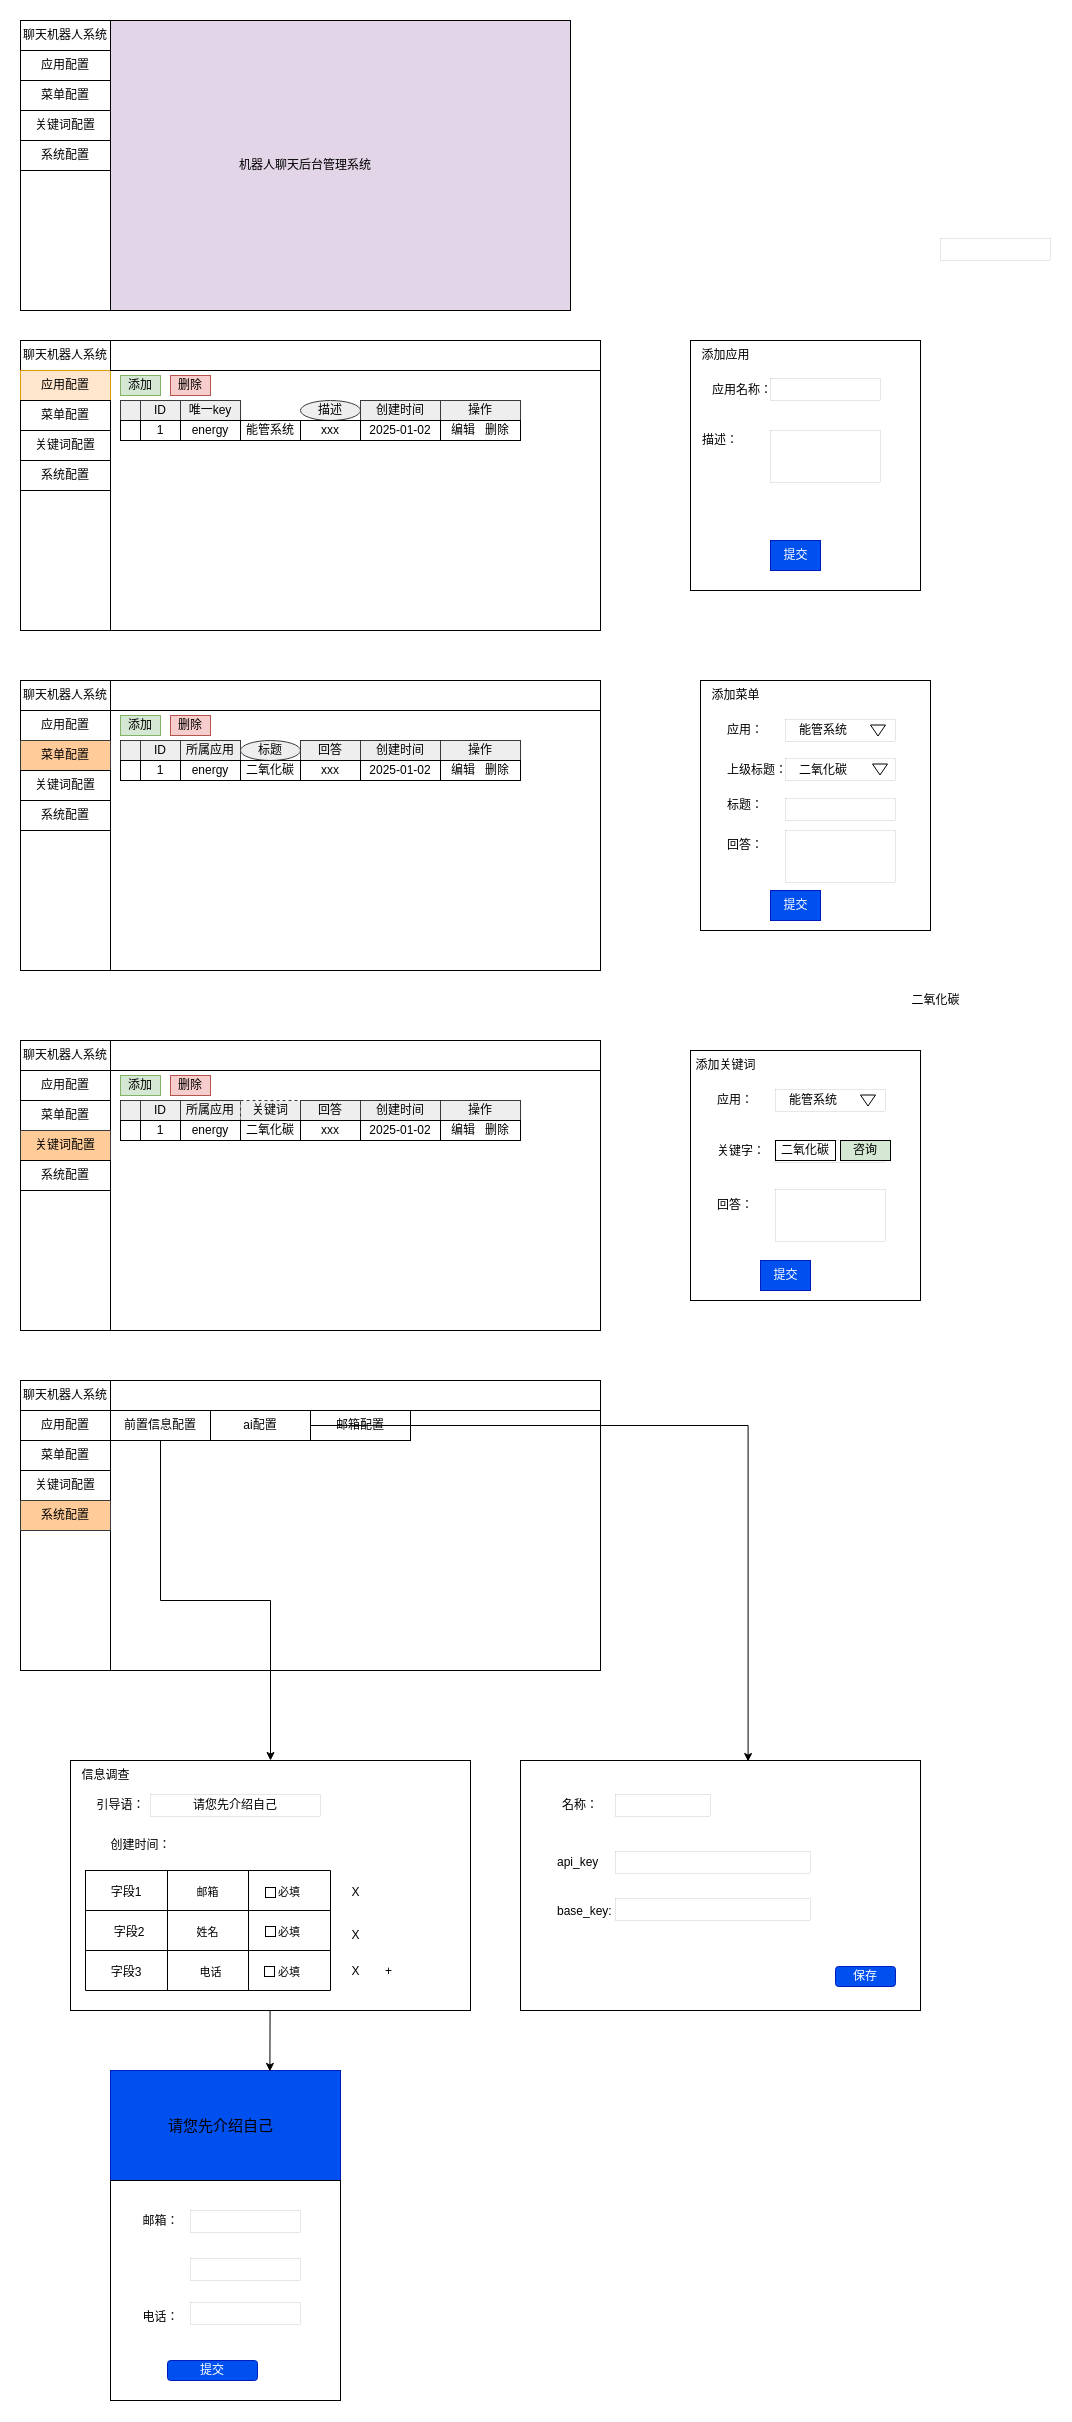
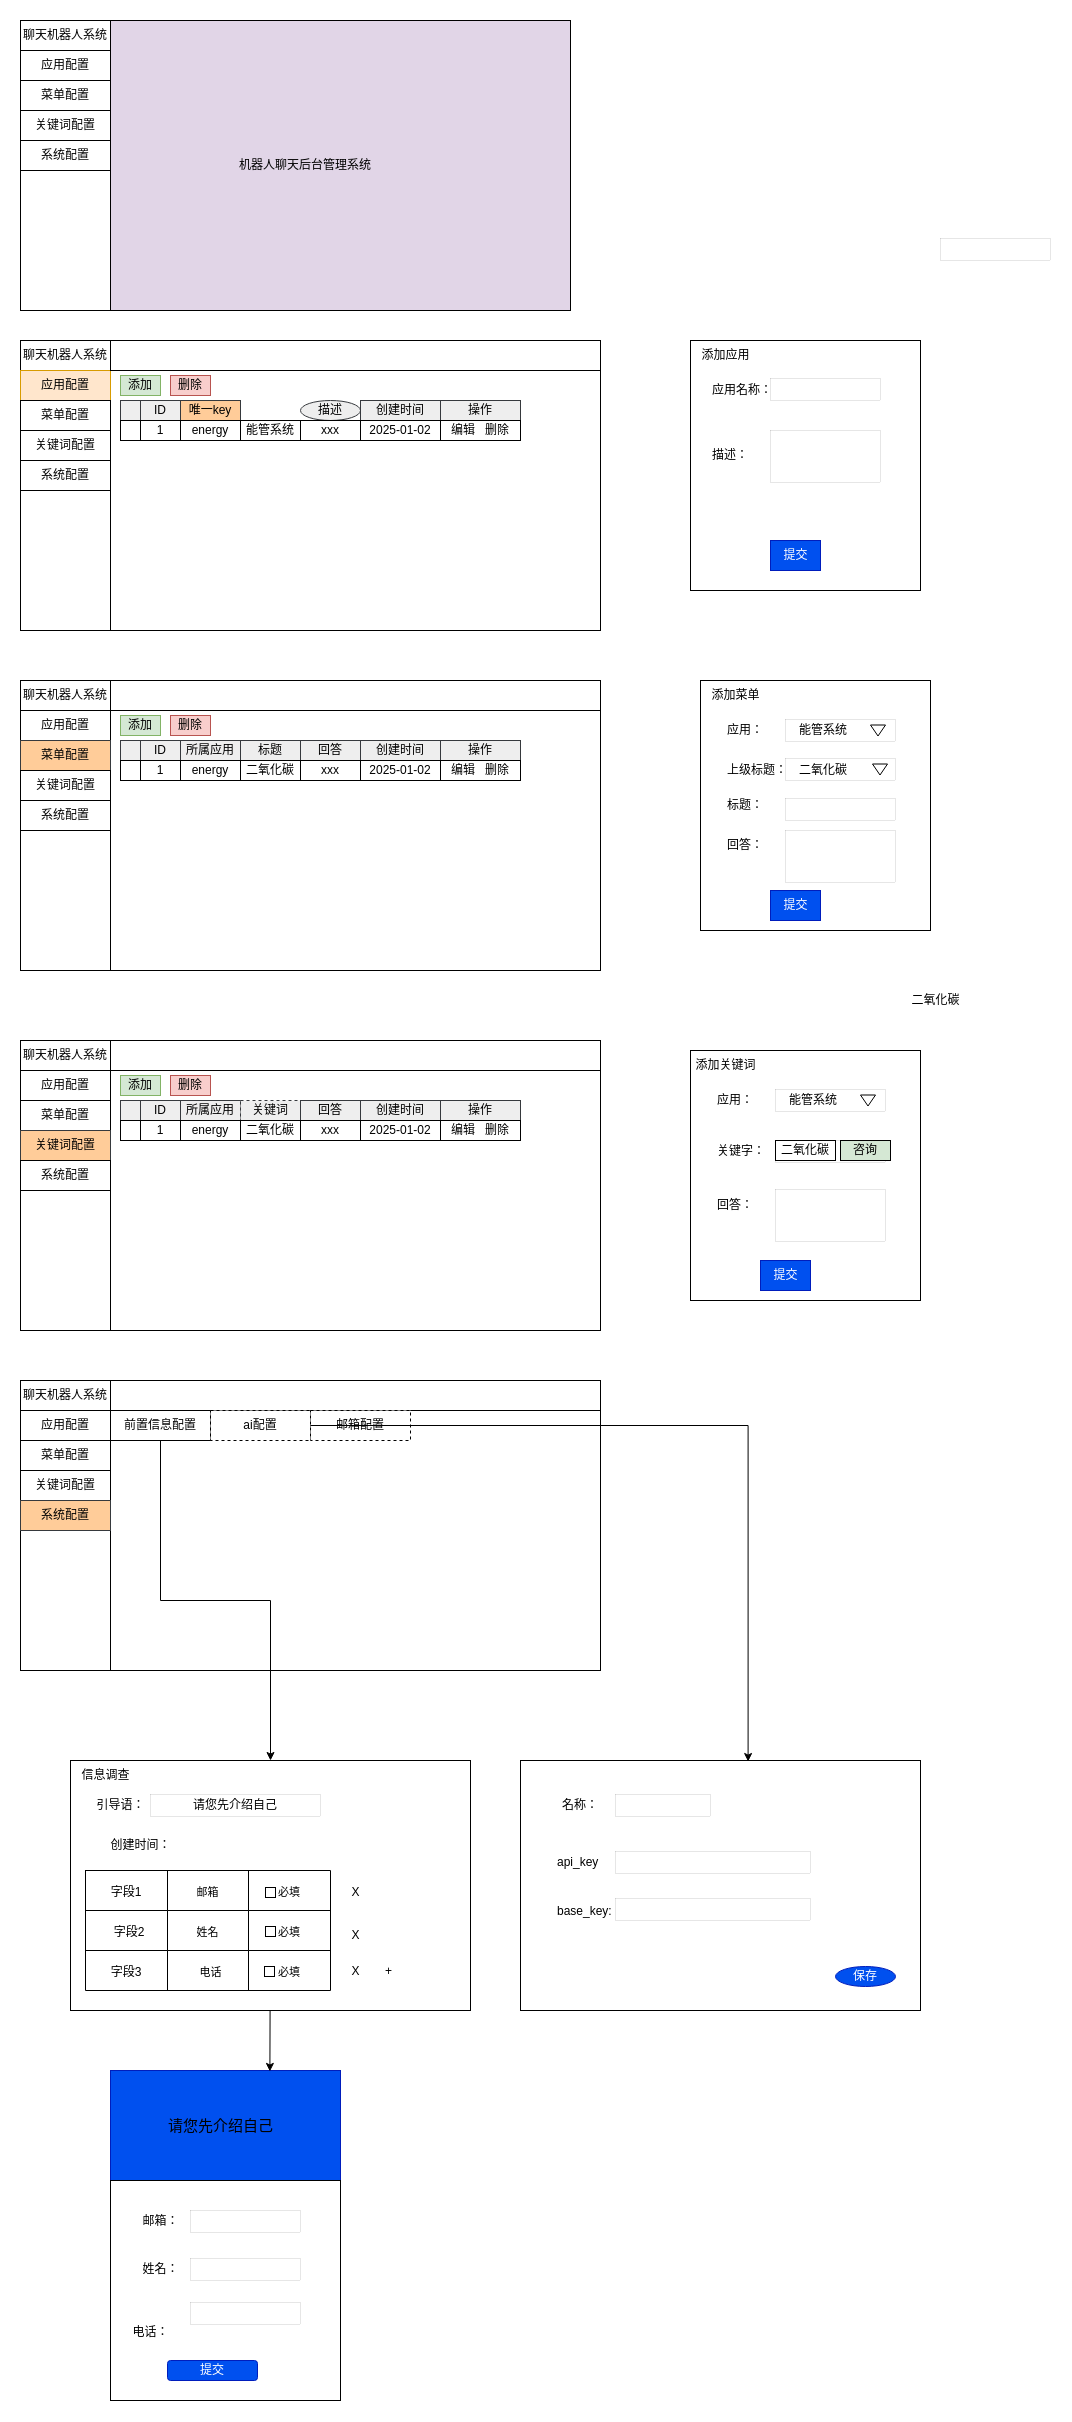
node "唯一key": fillcolor #eeeeee -> #ffcc99
node "描述：": moved (731, 441) -> (741, 456)
node "标题": shape ellipse -> rectangle
node "ai配置": style solid -> dashed
node "邮箱配置": style solid -> dashed
node "保存": shape rounded rectangle -> ellipse
node "姓名：": added
node "电话：": moved (161, 2318) -> (151, 2333)
